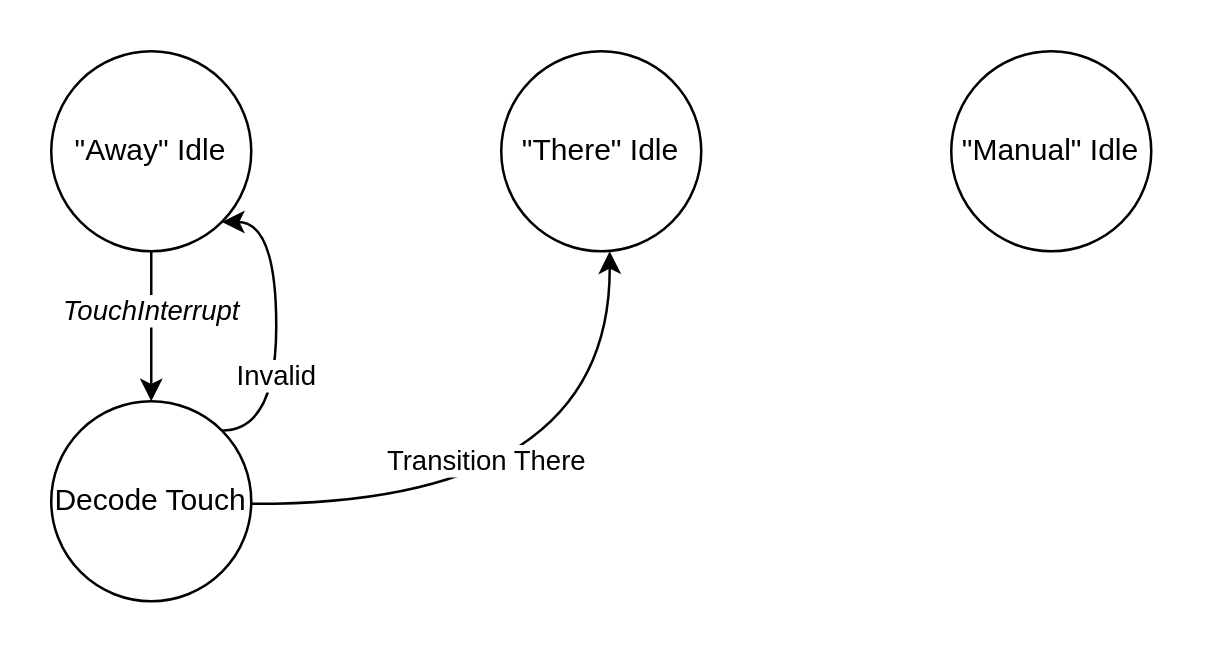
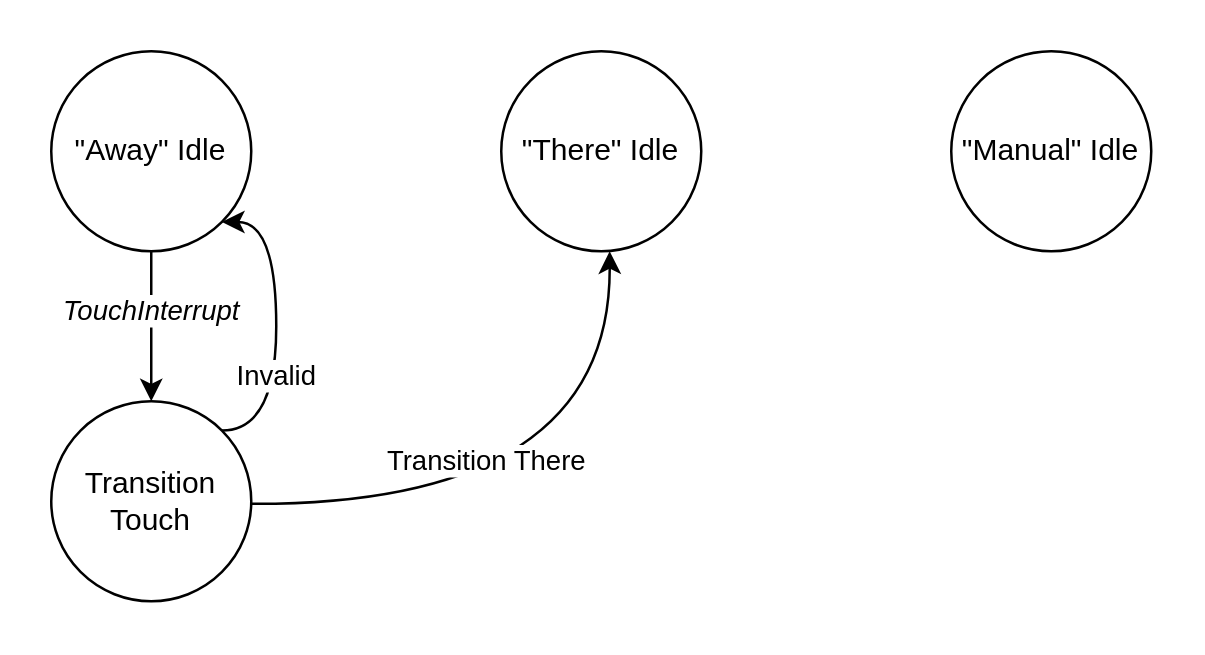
node "Decode Touch": label "Decode Touch" -> "Transition Touch"
